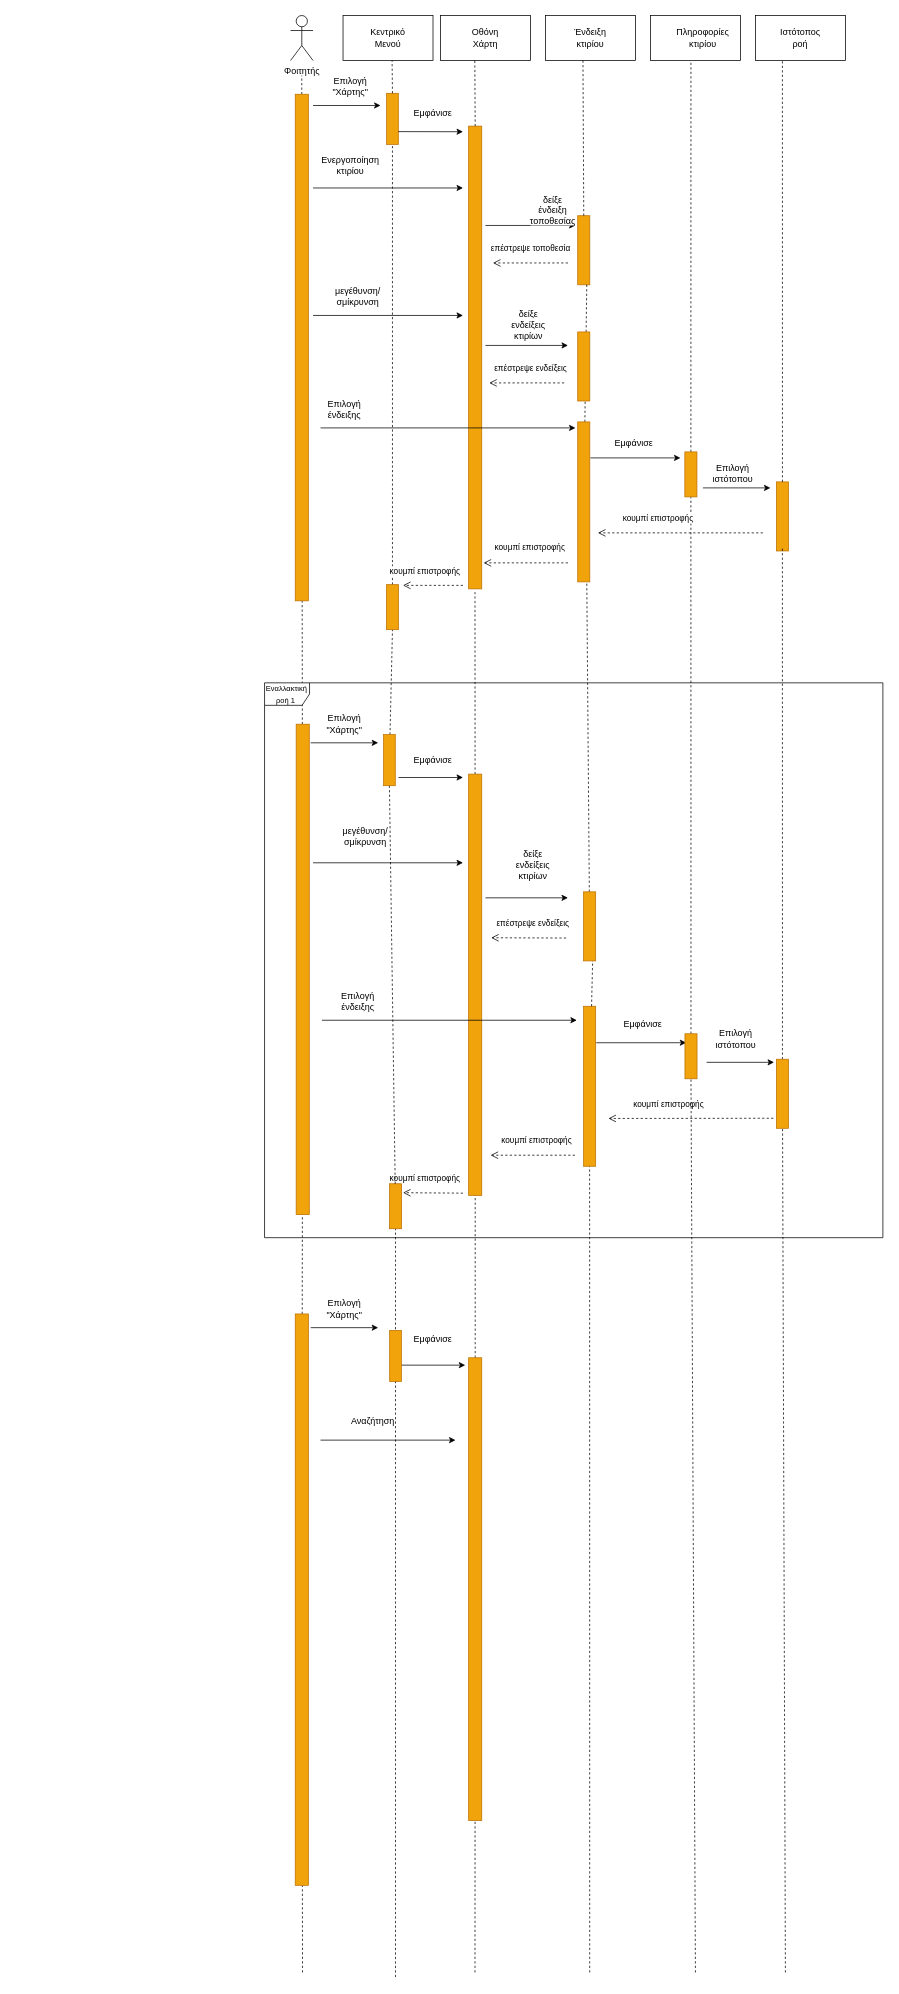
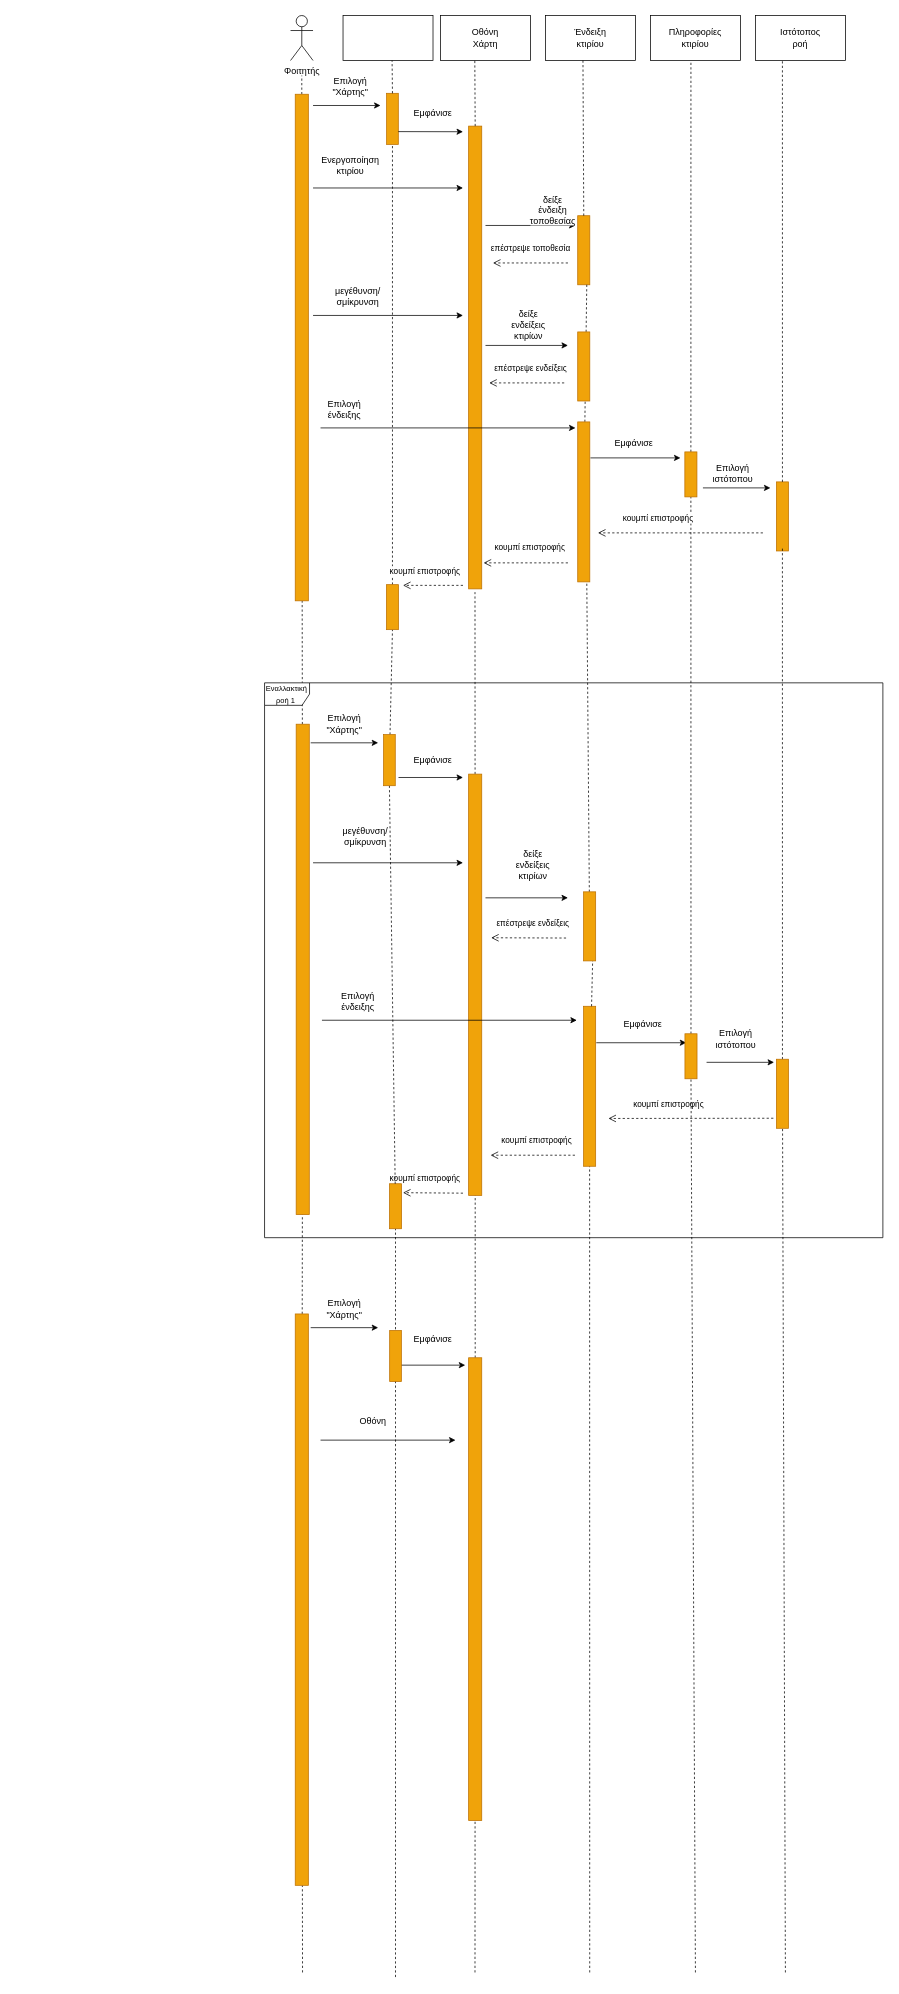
node "Κεντρικό Μενού": removed
node "Πληροφορίες κτιρίου": moved (703, 38) -> (696, 38)
node "Αναζήτηση": label "Αναζήτηση" -> "Οθόνη"
